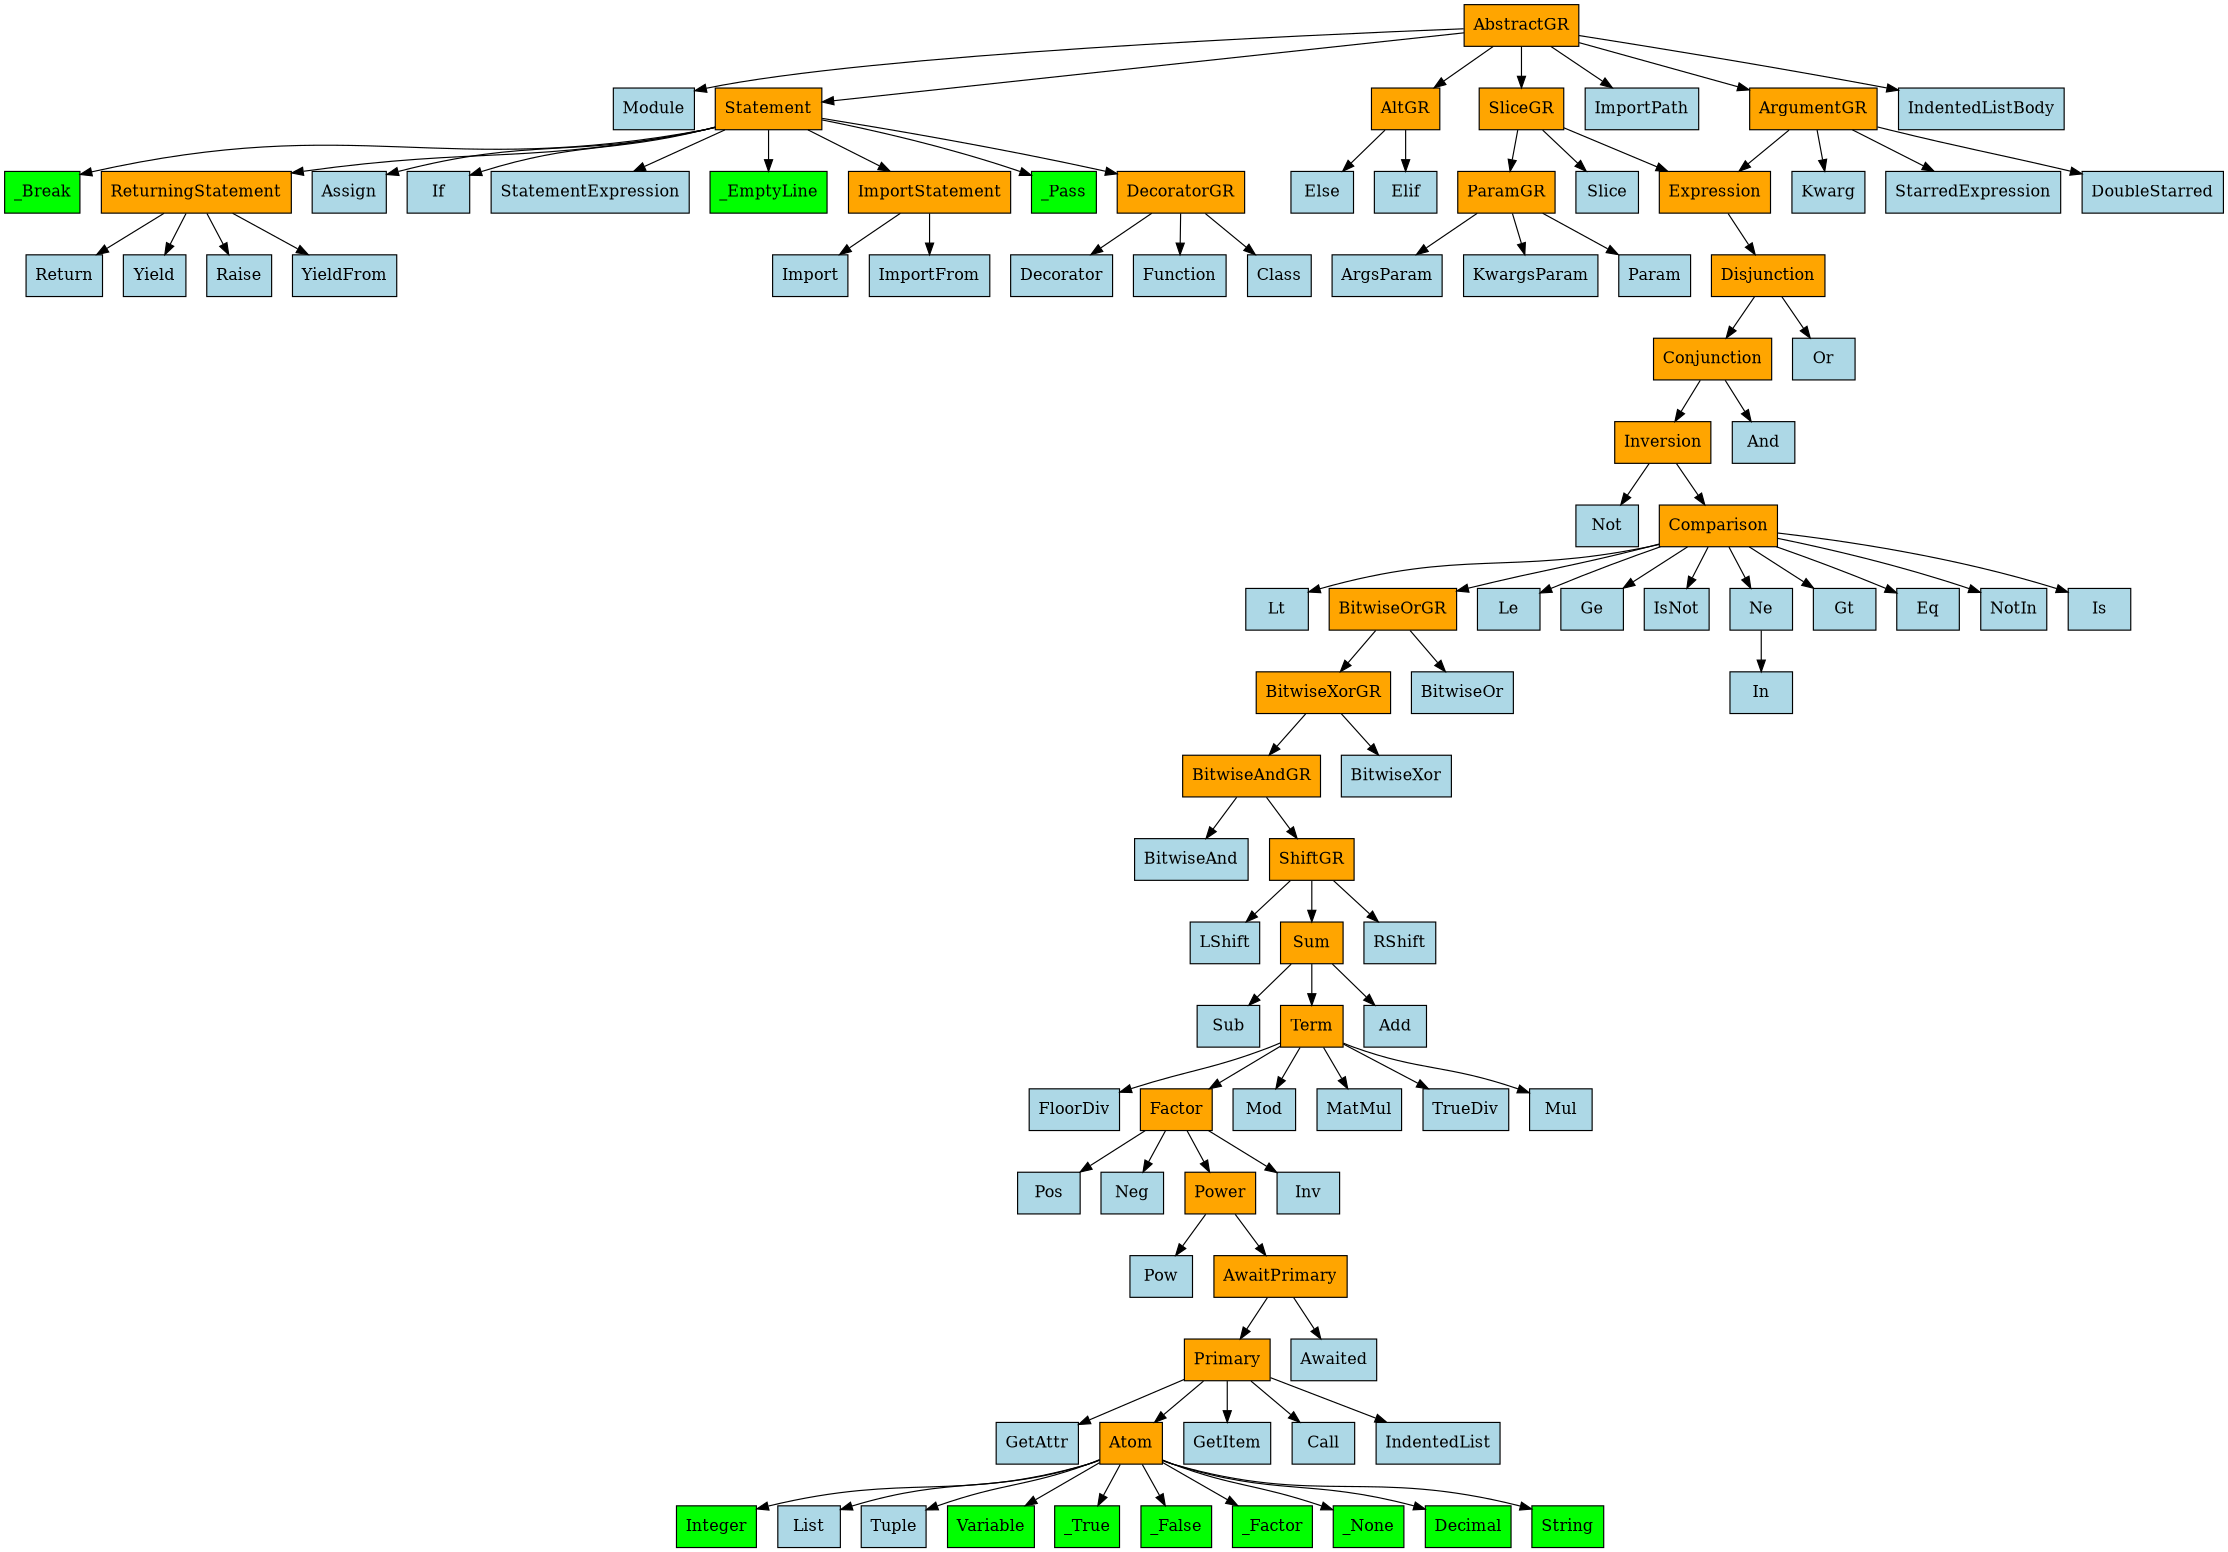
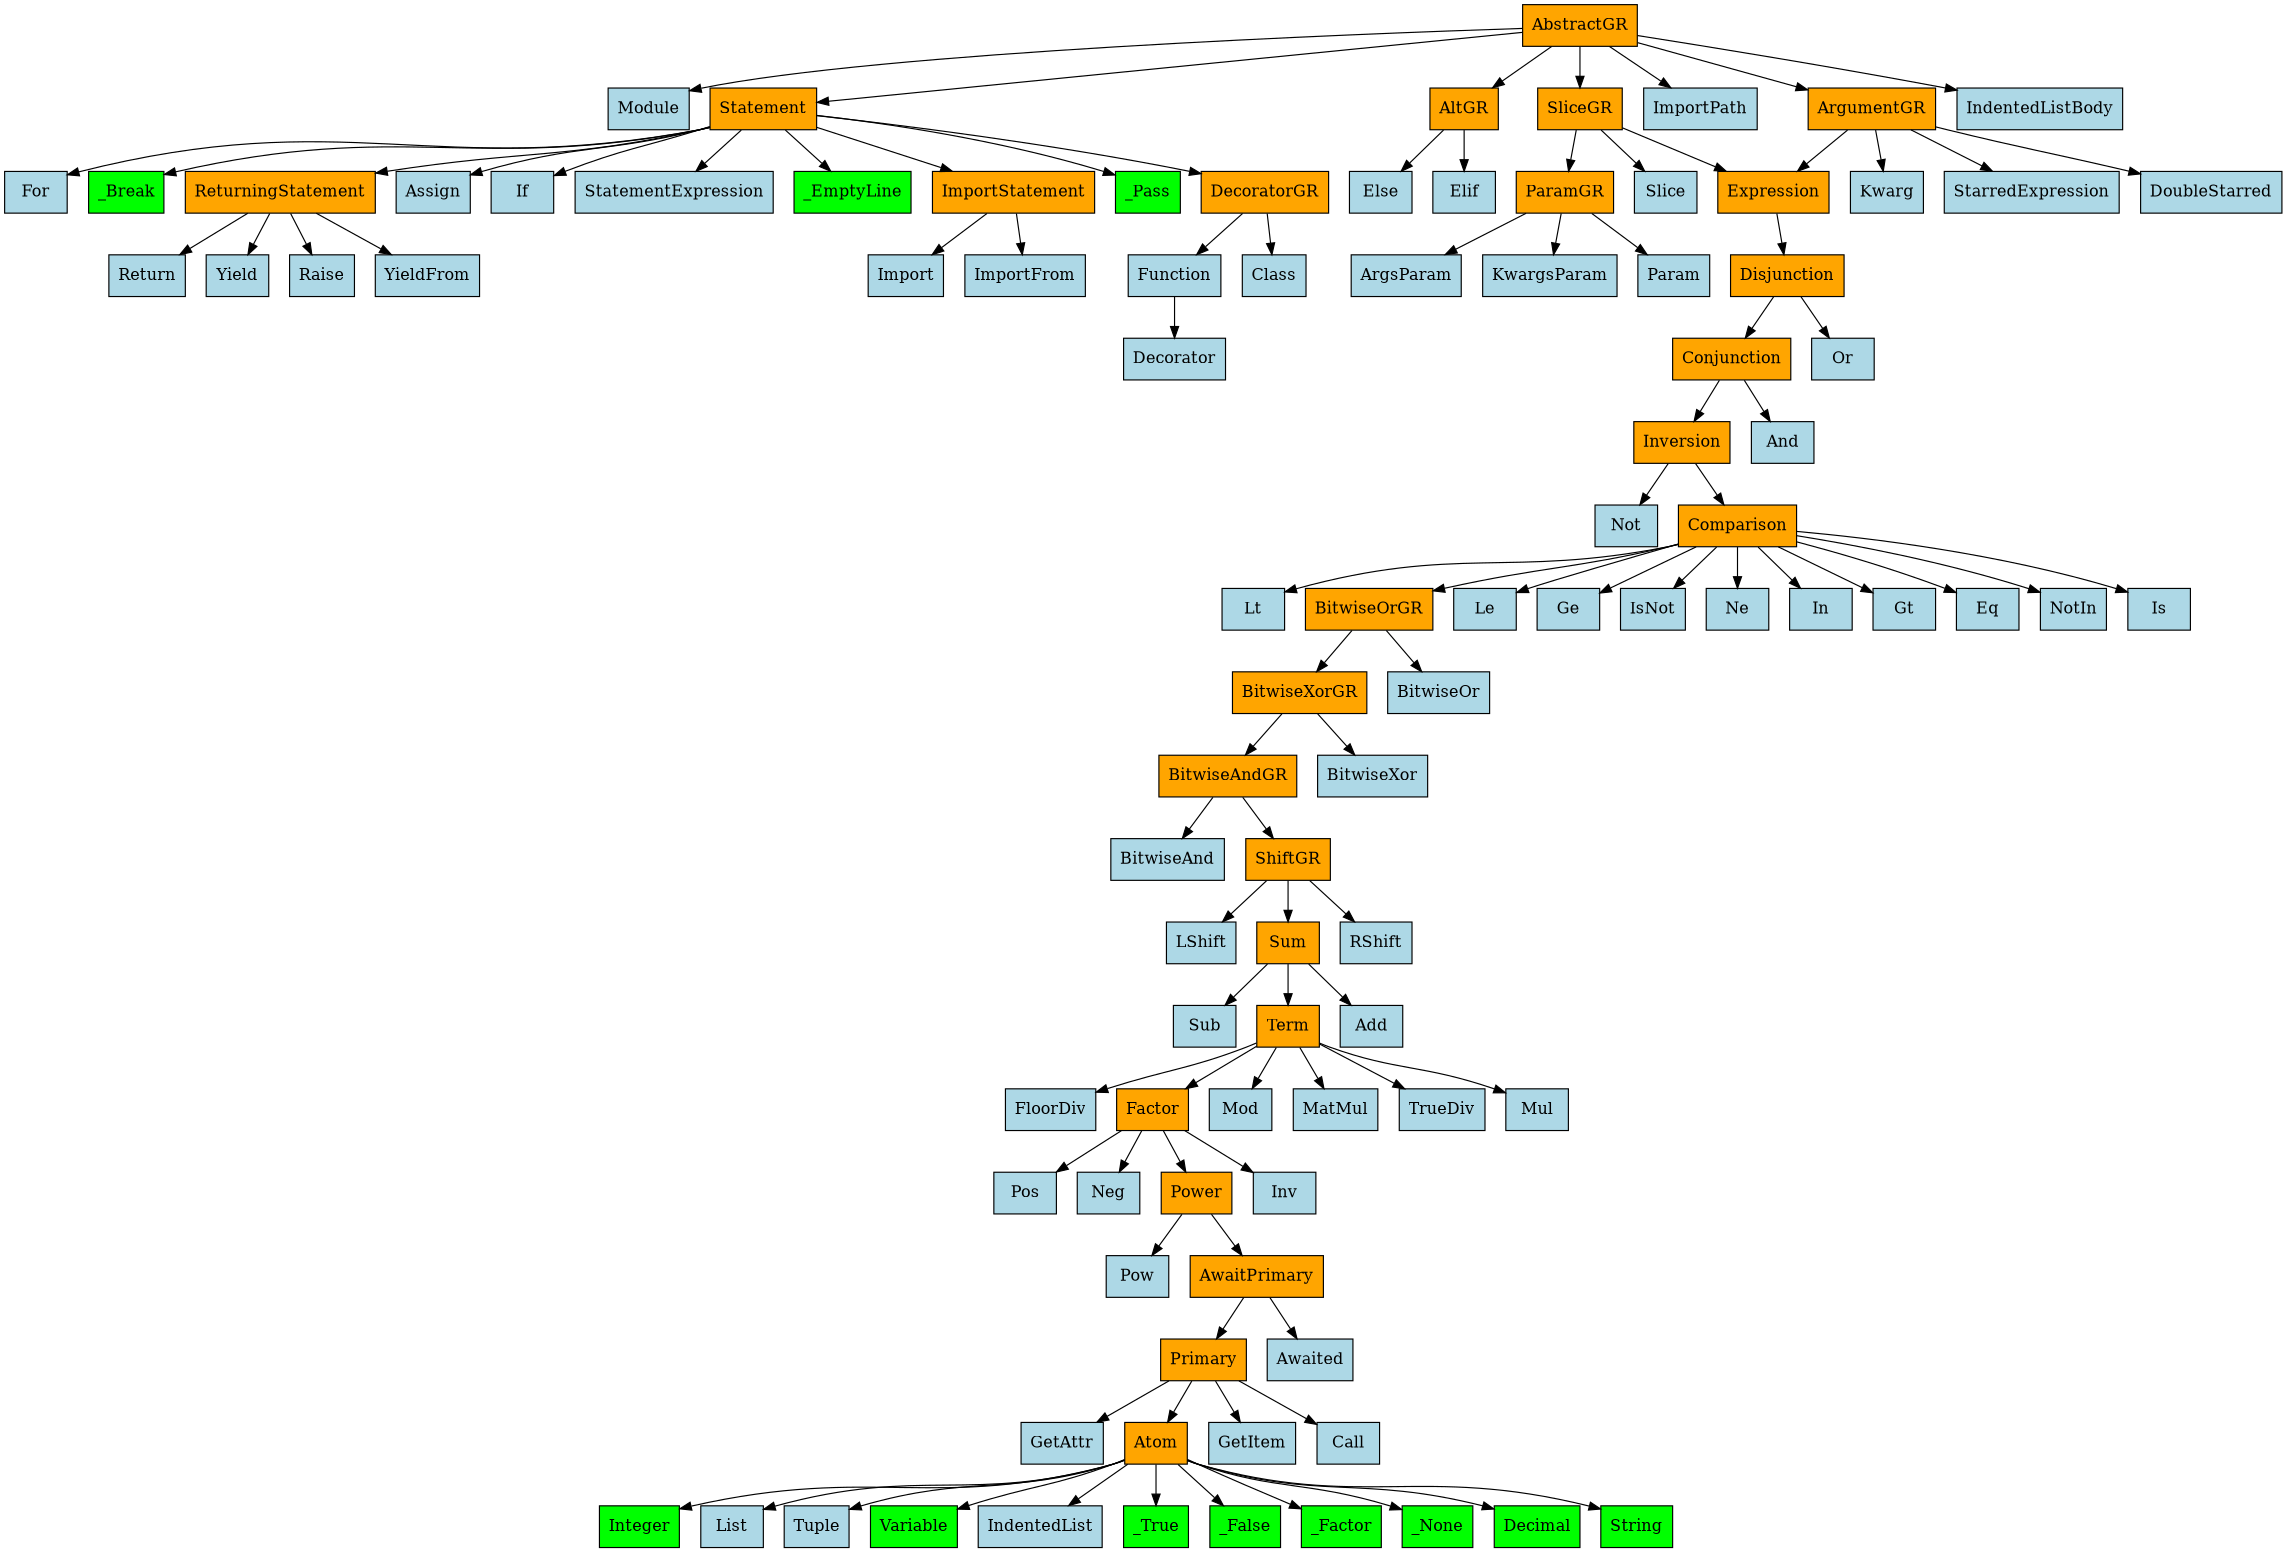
node "For": added
edge "DecoratorGR" -> "Decorator": now "Function" -> "Decorator"
edge "Ne" -> "In": now "Comparison" -> "In"
edge "Primary" -> "IndentedList": now "Atom" -> "IndentedList"
